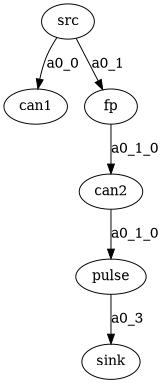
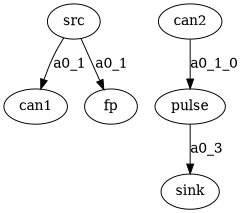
edge "src" -> "can1": label "a0_0" -> "a0_1"
edge "fp" -> "can2": removed, label "a0_1_0"
